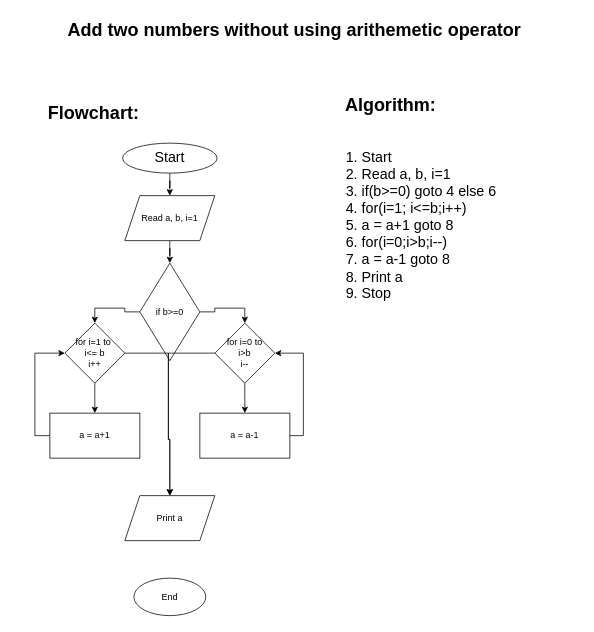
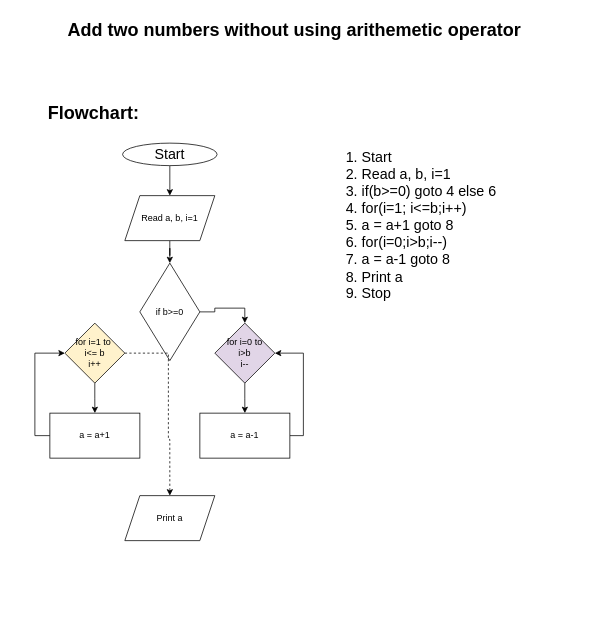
node "Algorithm:": removed
node "Start": size 95x30 -> 95x23
edge "if b>=0" -> "for i=1 to i<= b i++": removed
node "for i=1 to i<= b i++": fillcolor #ffffff -> #fff2cc
edge "for i=1 to i<= b i++" -> "Print a": style solid -> dashed
edge "for i=0 to i>b i--" -> "Print a": removed
node "for i=0 to i>b i--": fillcolor #ffffff -> #e1d5e7
node "End": removed
